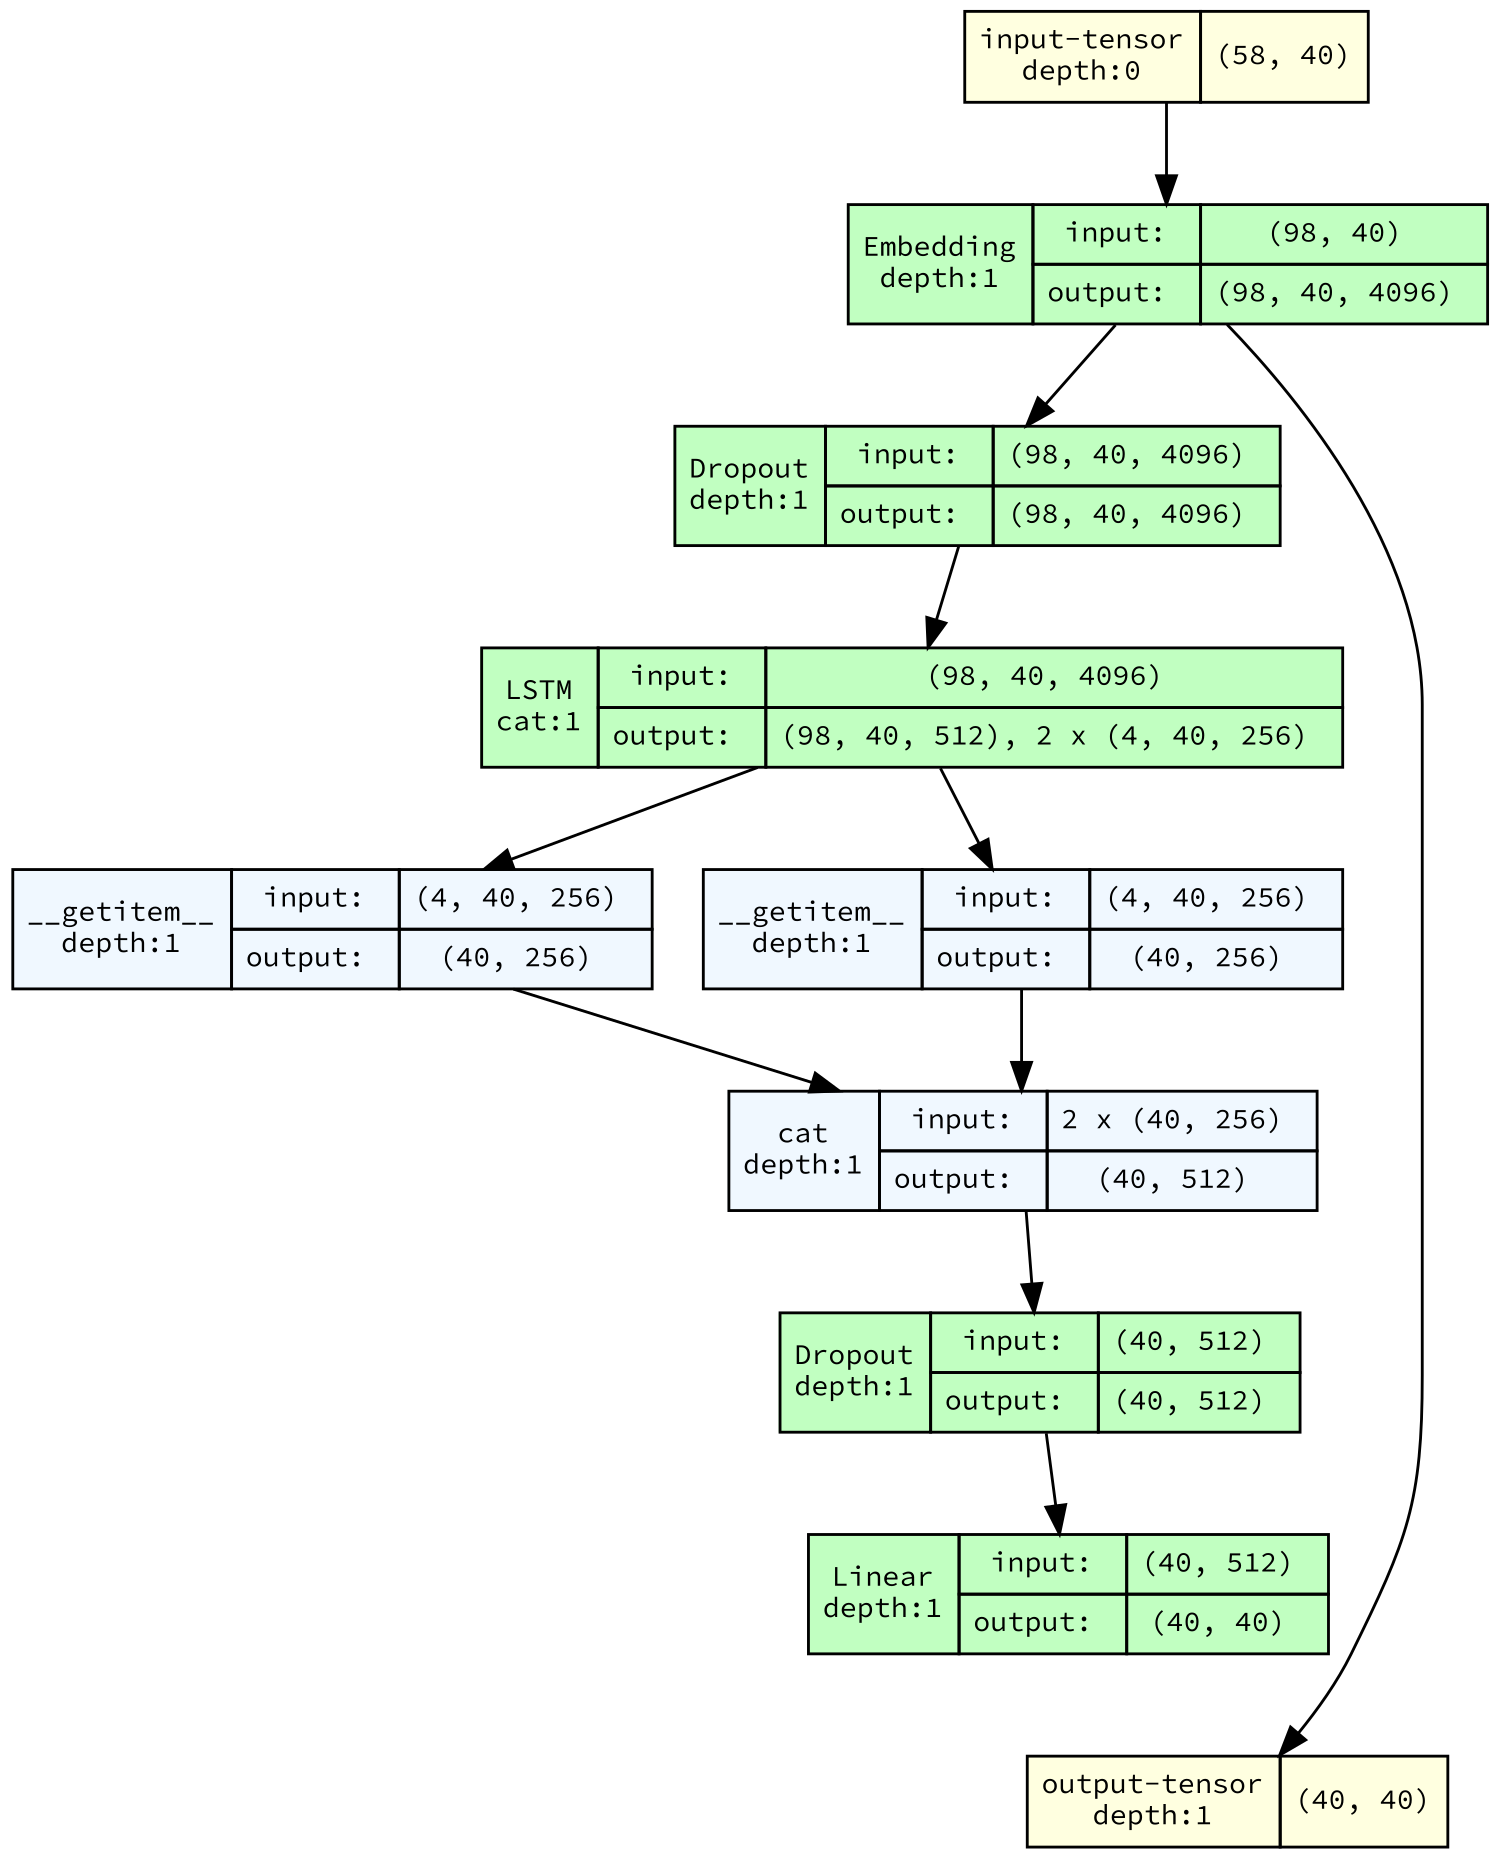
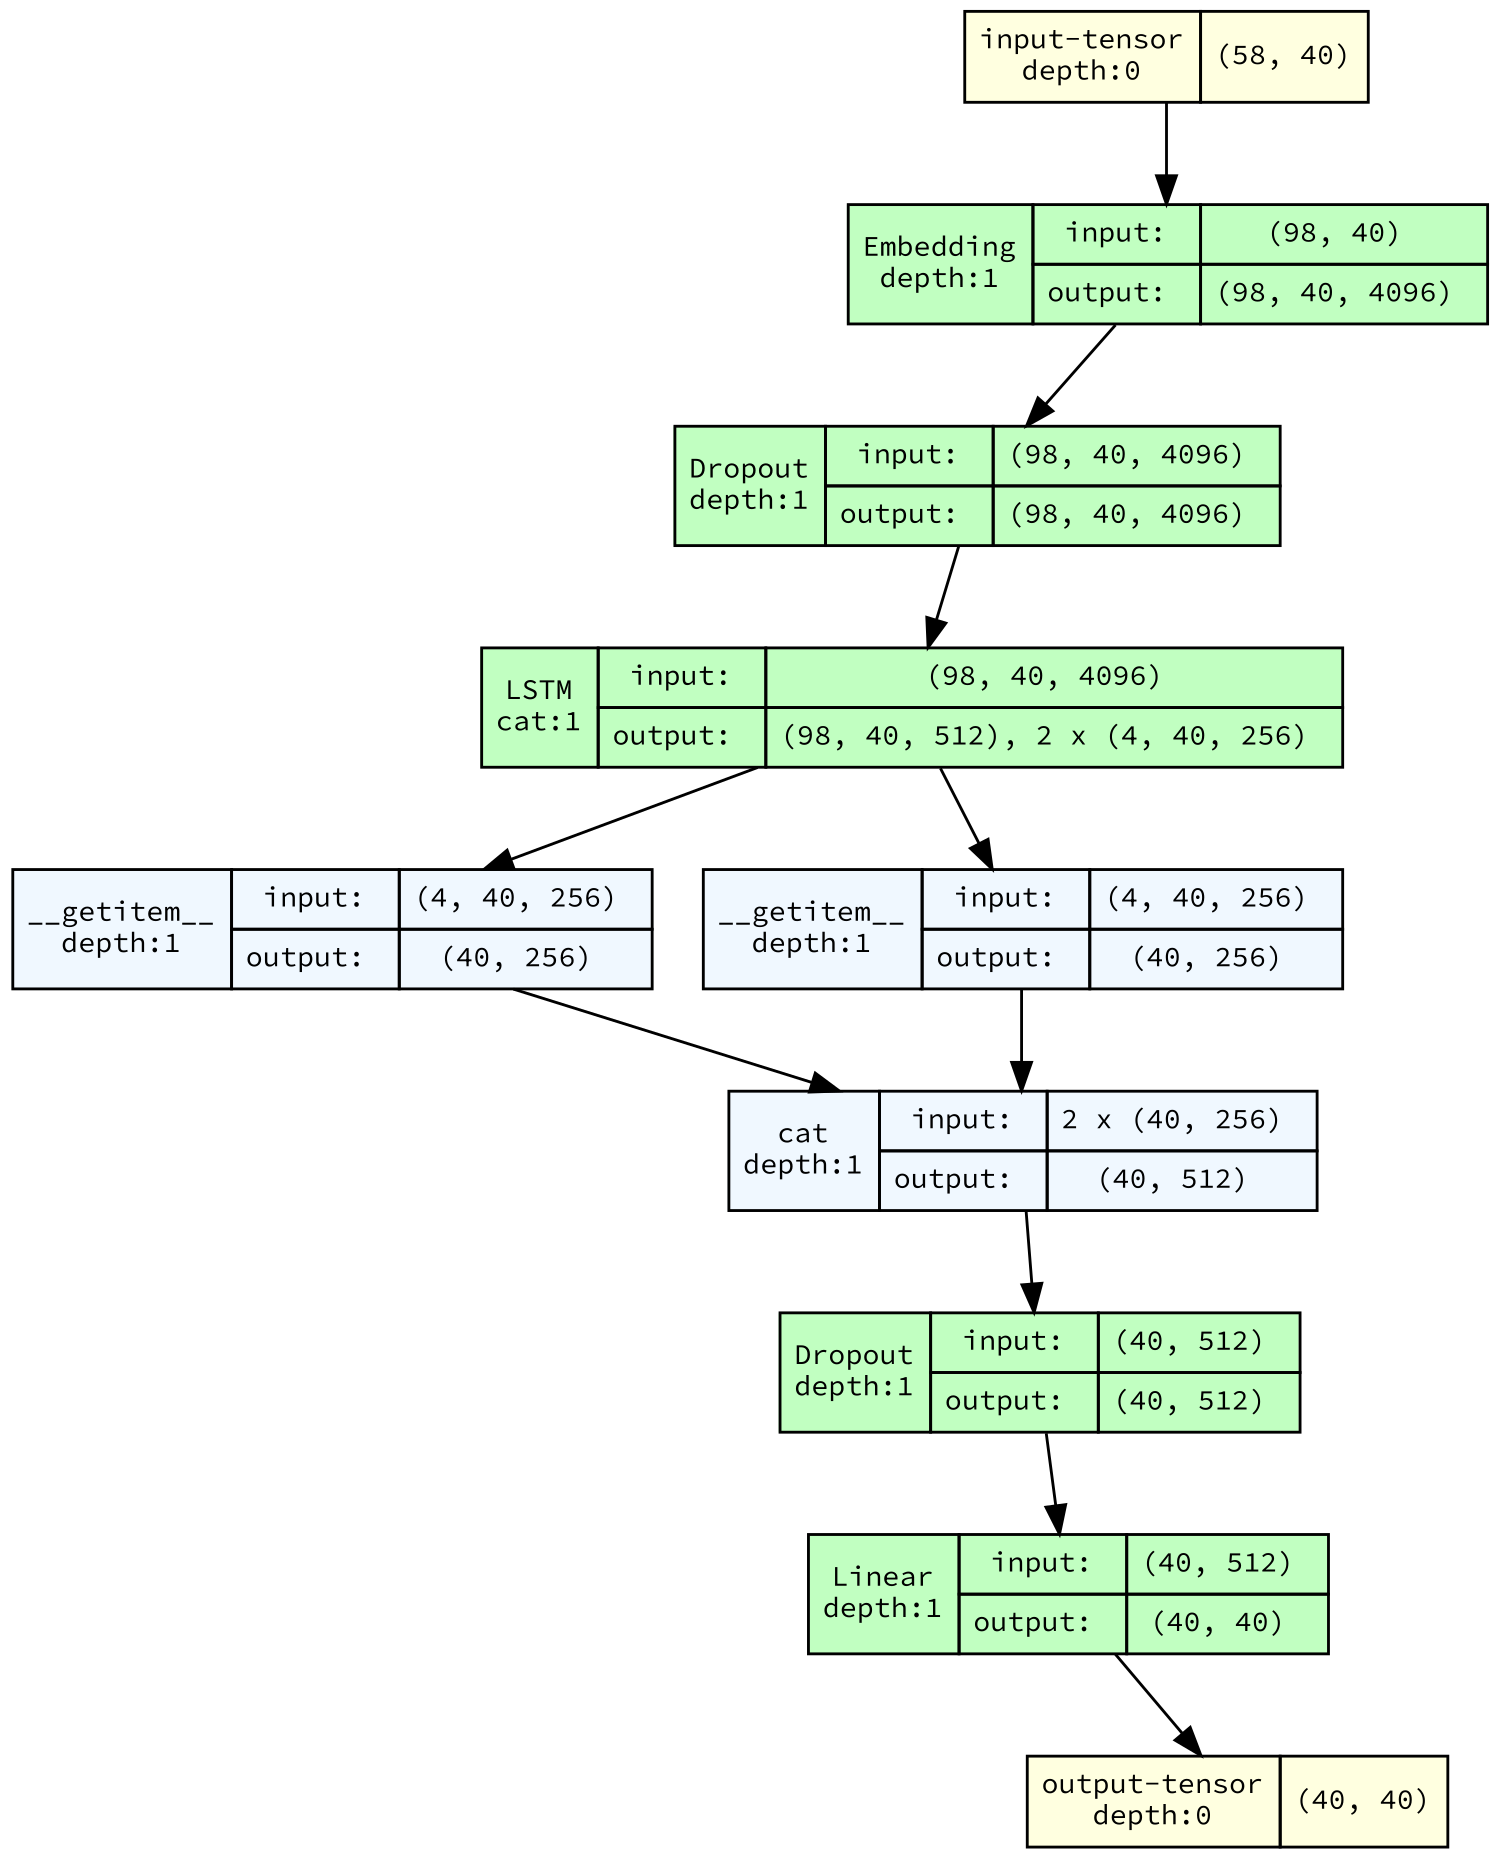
edge "Embedding" -> "output-tensor": now "Linear" -> "output-tensor"
node "output-tensor": text "depth:1" -> "depth:0"
